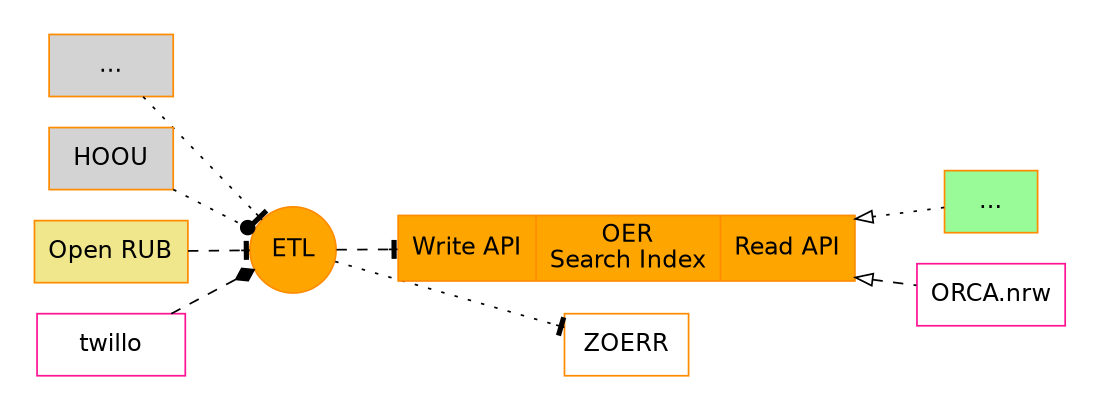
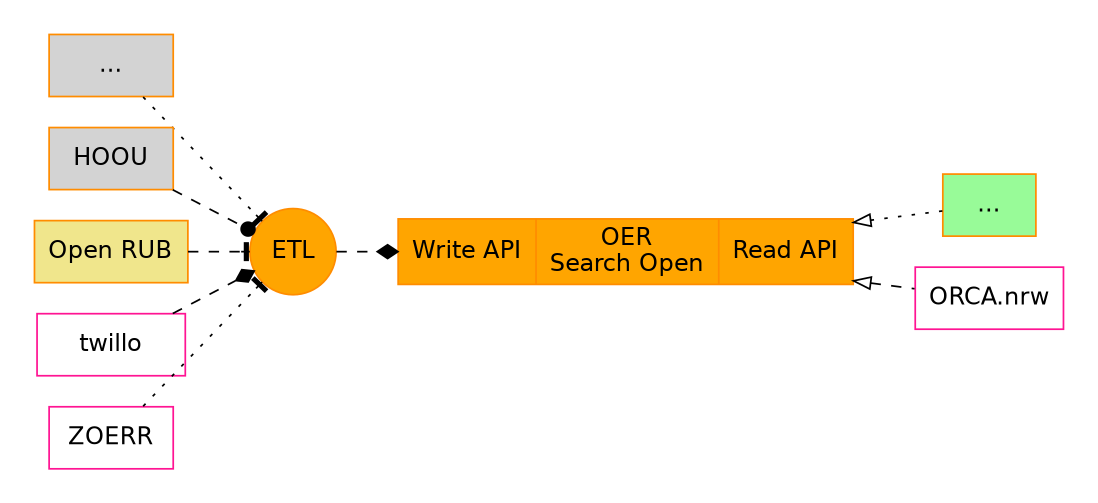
edge "HOOU" -> "ETL": style dotted -> dashed
edge "ETL" -> "Write API": arrowhead tee -> diamond
node "Write API": text "Search Index" -> "Search Open"
edge "ETL" -> "ZOERR": reversed
node "ZOERR": color darkorange -> deeppink
